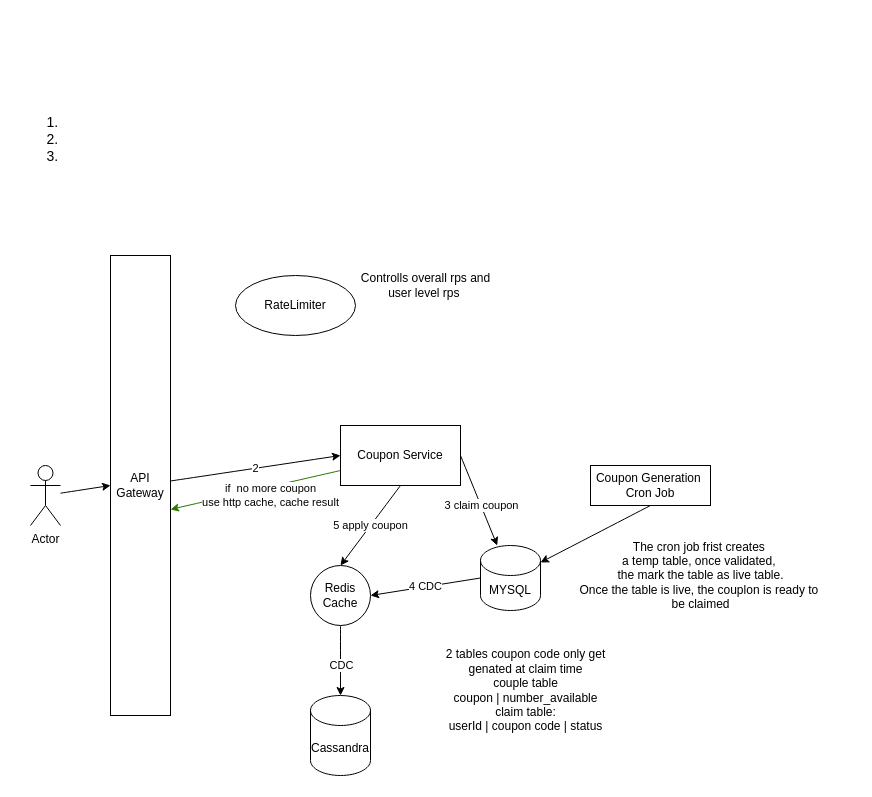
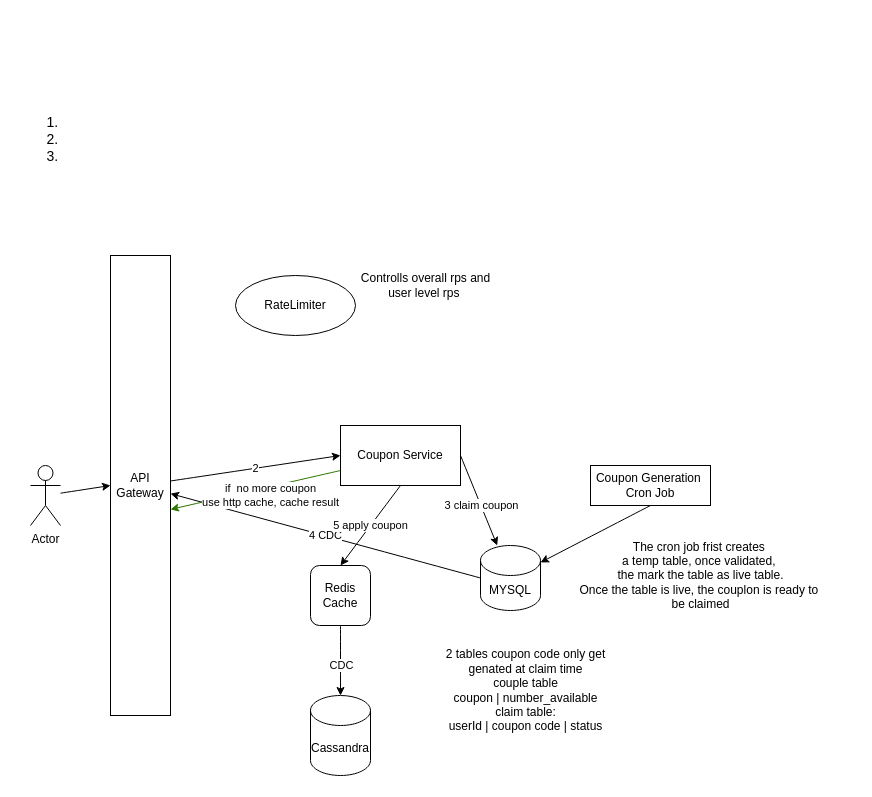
edge "MYSQL" -> "Redis Cache": now "MYSQL" -> "API Gateway"
node "Redis Cache": shape ellipse -> rounded rectangle
